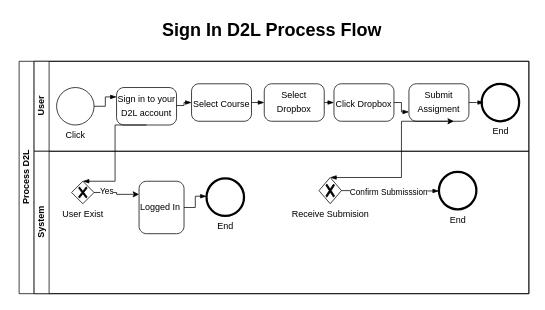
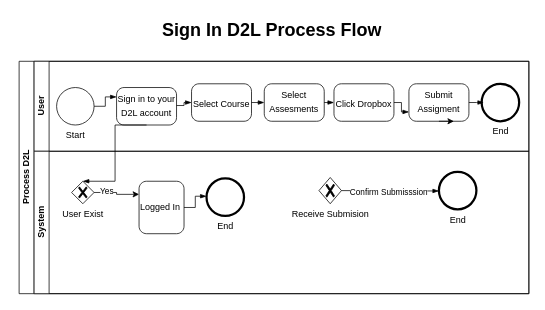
node "Select Dropbox": label "Select Dropbox" -> "Select Assesments"
node "Click": label "Click" -> "Start"
edge "Submit Assigment" -> "Receive Submision": removed
